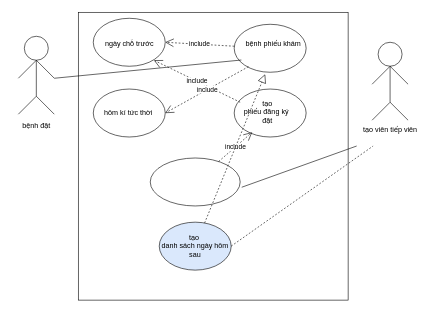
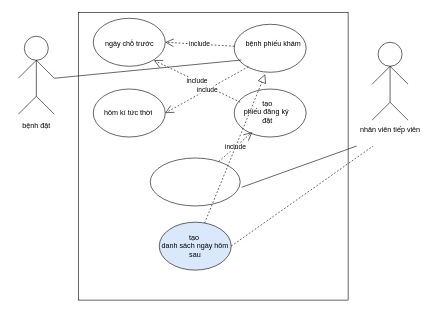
node "tạo viên tiếp viên": label "tạo viên tiếp viên" -> "nhân viên tiếp viên"
